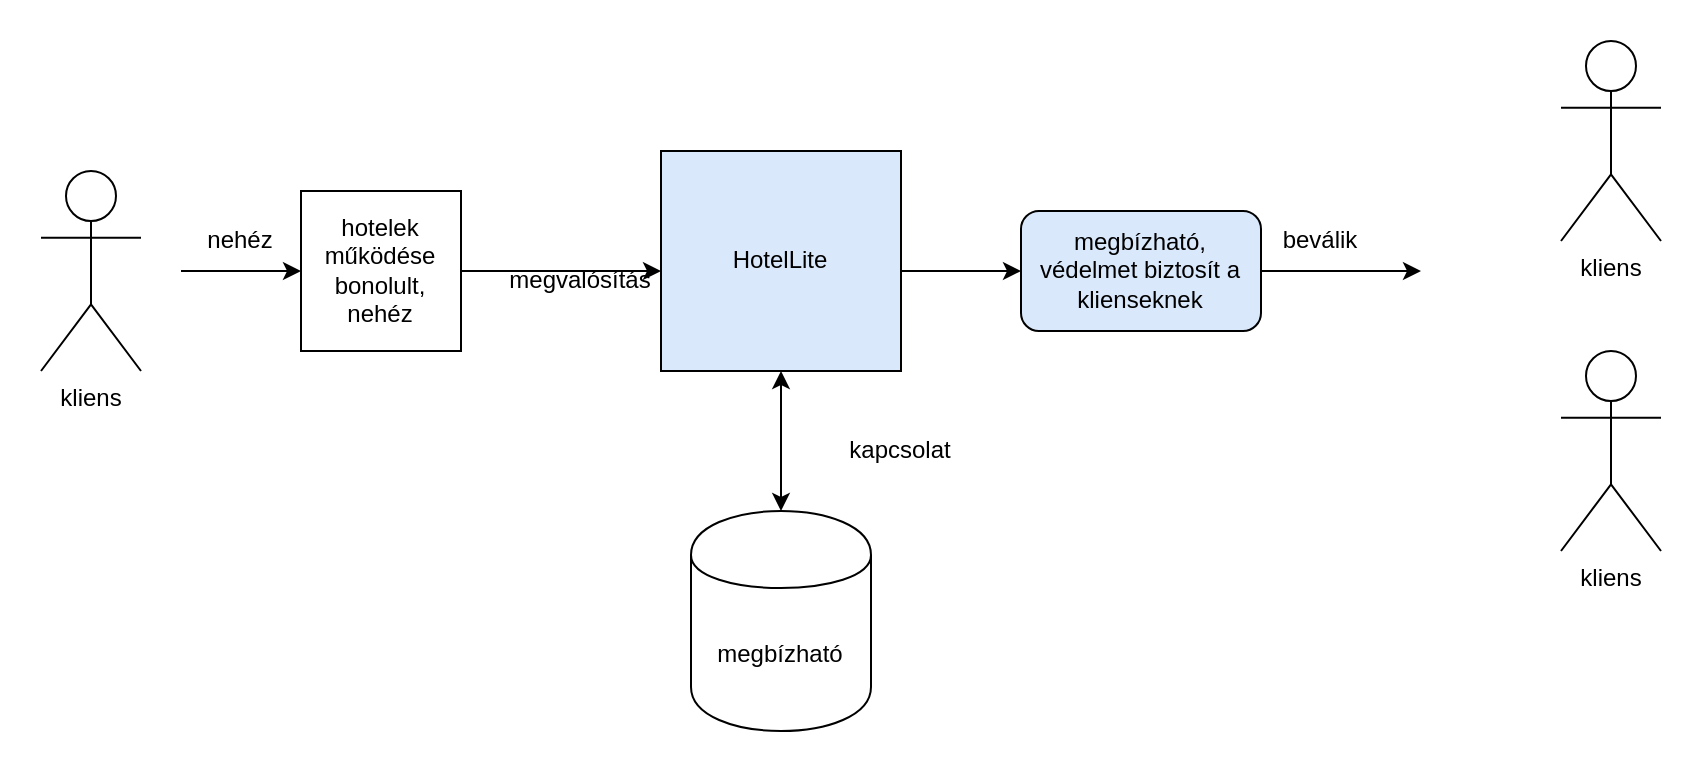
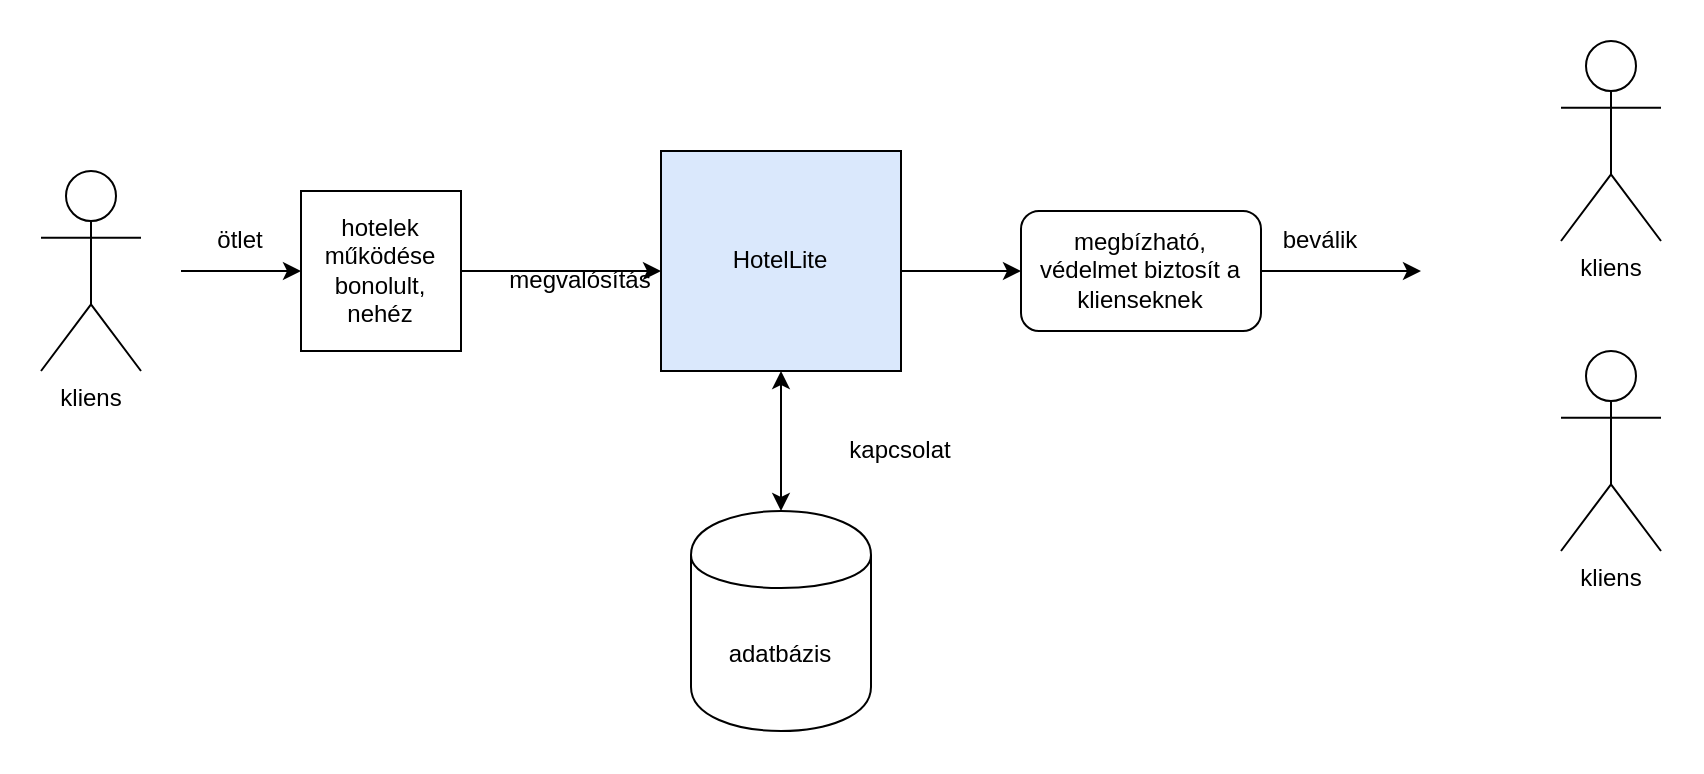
node "nehéz": label "nehéz" -> "ötlet"
node "megbízható, védelmet biztosít a klienseknek": fillcolor #dae8fc -> #ffffff
node "megbízható": label "megbízható" -> "adatbázis"
